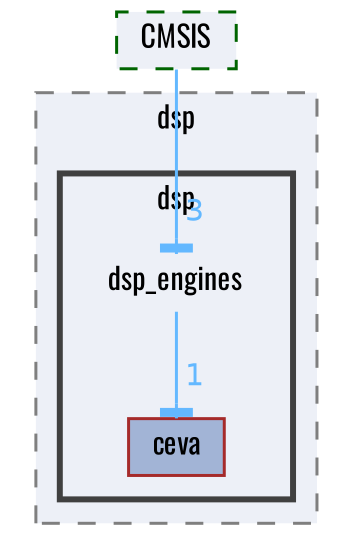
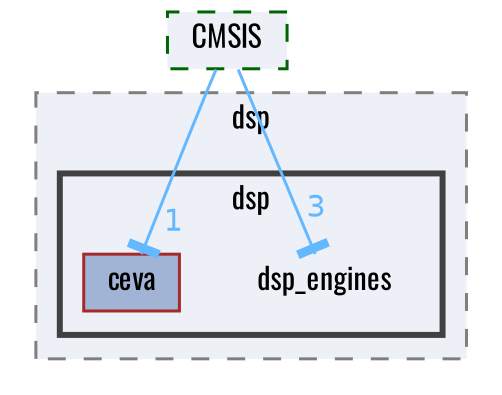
edge "dsp_engines" -> "ceva": now "CMSIS" -> "ceva"
